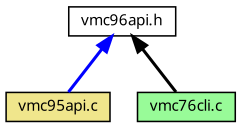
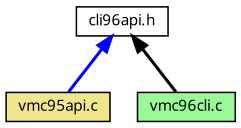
node "vmc96api.h": label "vmc96api.h" -> "cli96api.h"
node "vmc76cli.c": label "vmc76cli.c" -> "vmc96cli.c"
